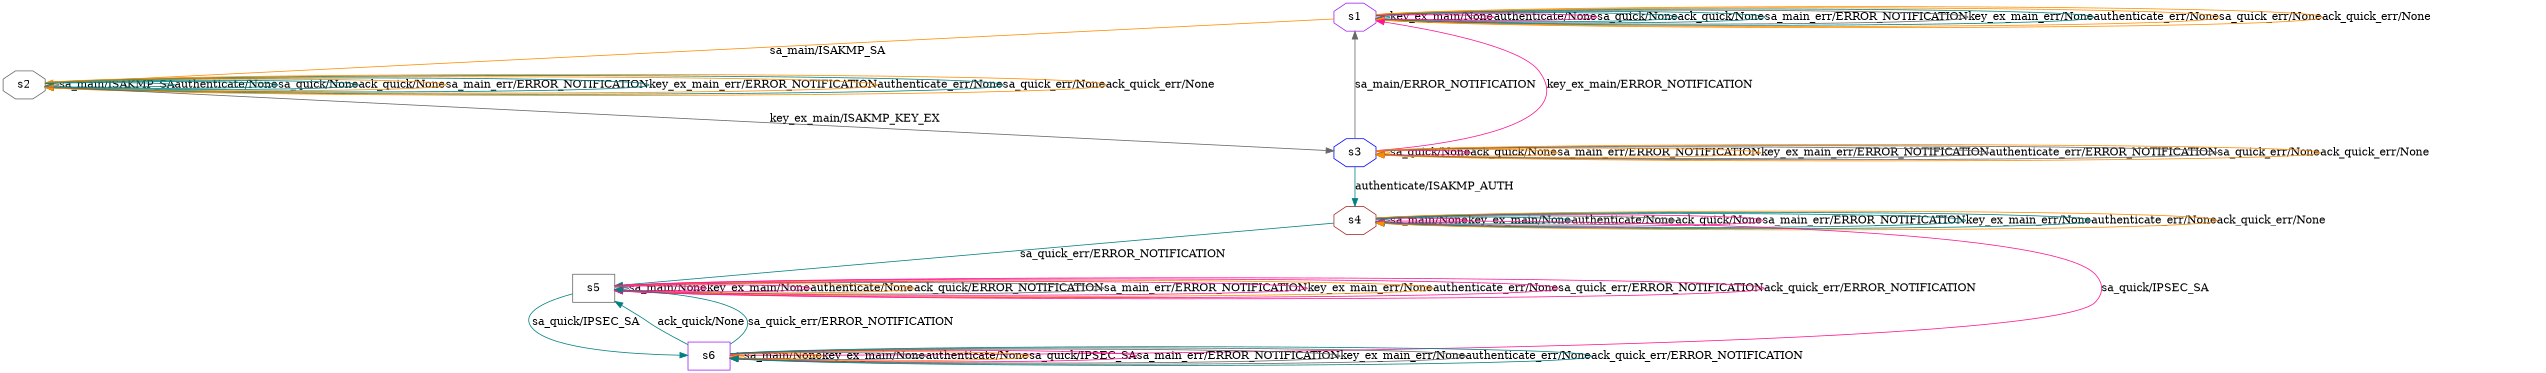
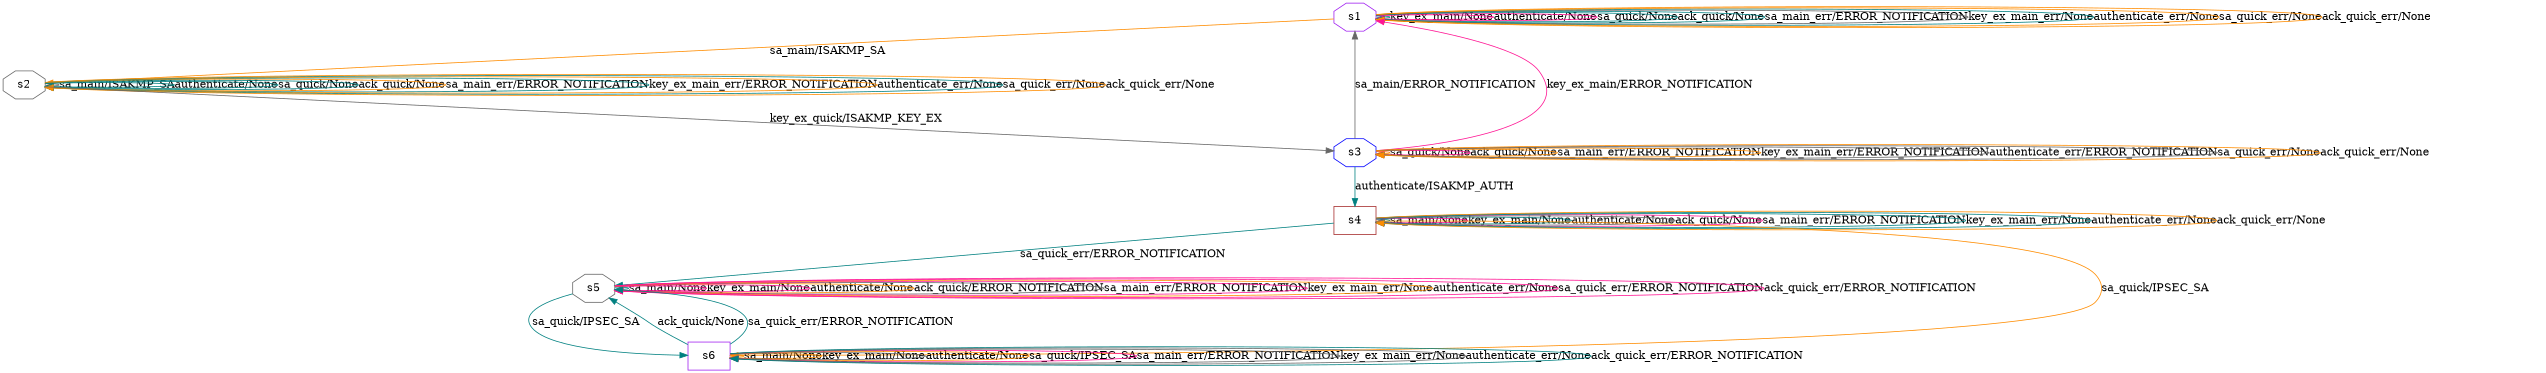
edge "s2" -> "s3": label "key_ex_main/ISAKMP_KEY_EX" -> "key_ex_quick/ISAKMP_KEY_EX"
node "s4": shape octagon -> box
node "s5": shape box -> octagon
edge "s4" -> "s6": color deeppink -> darkorange
